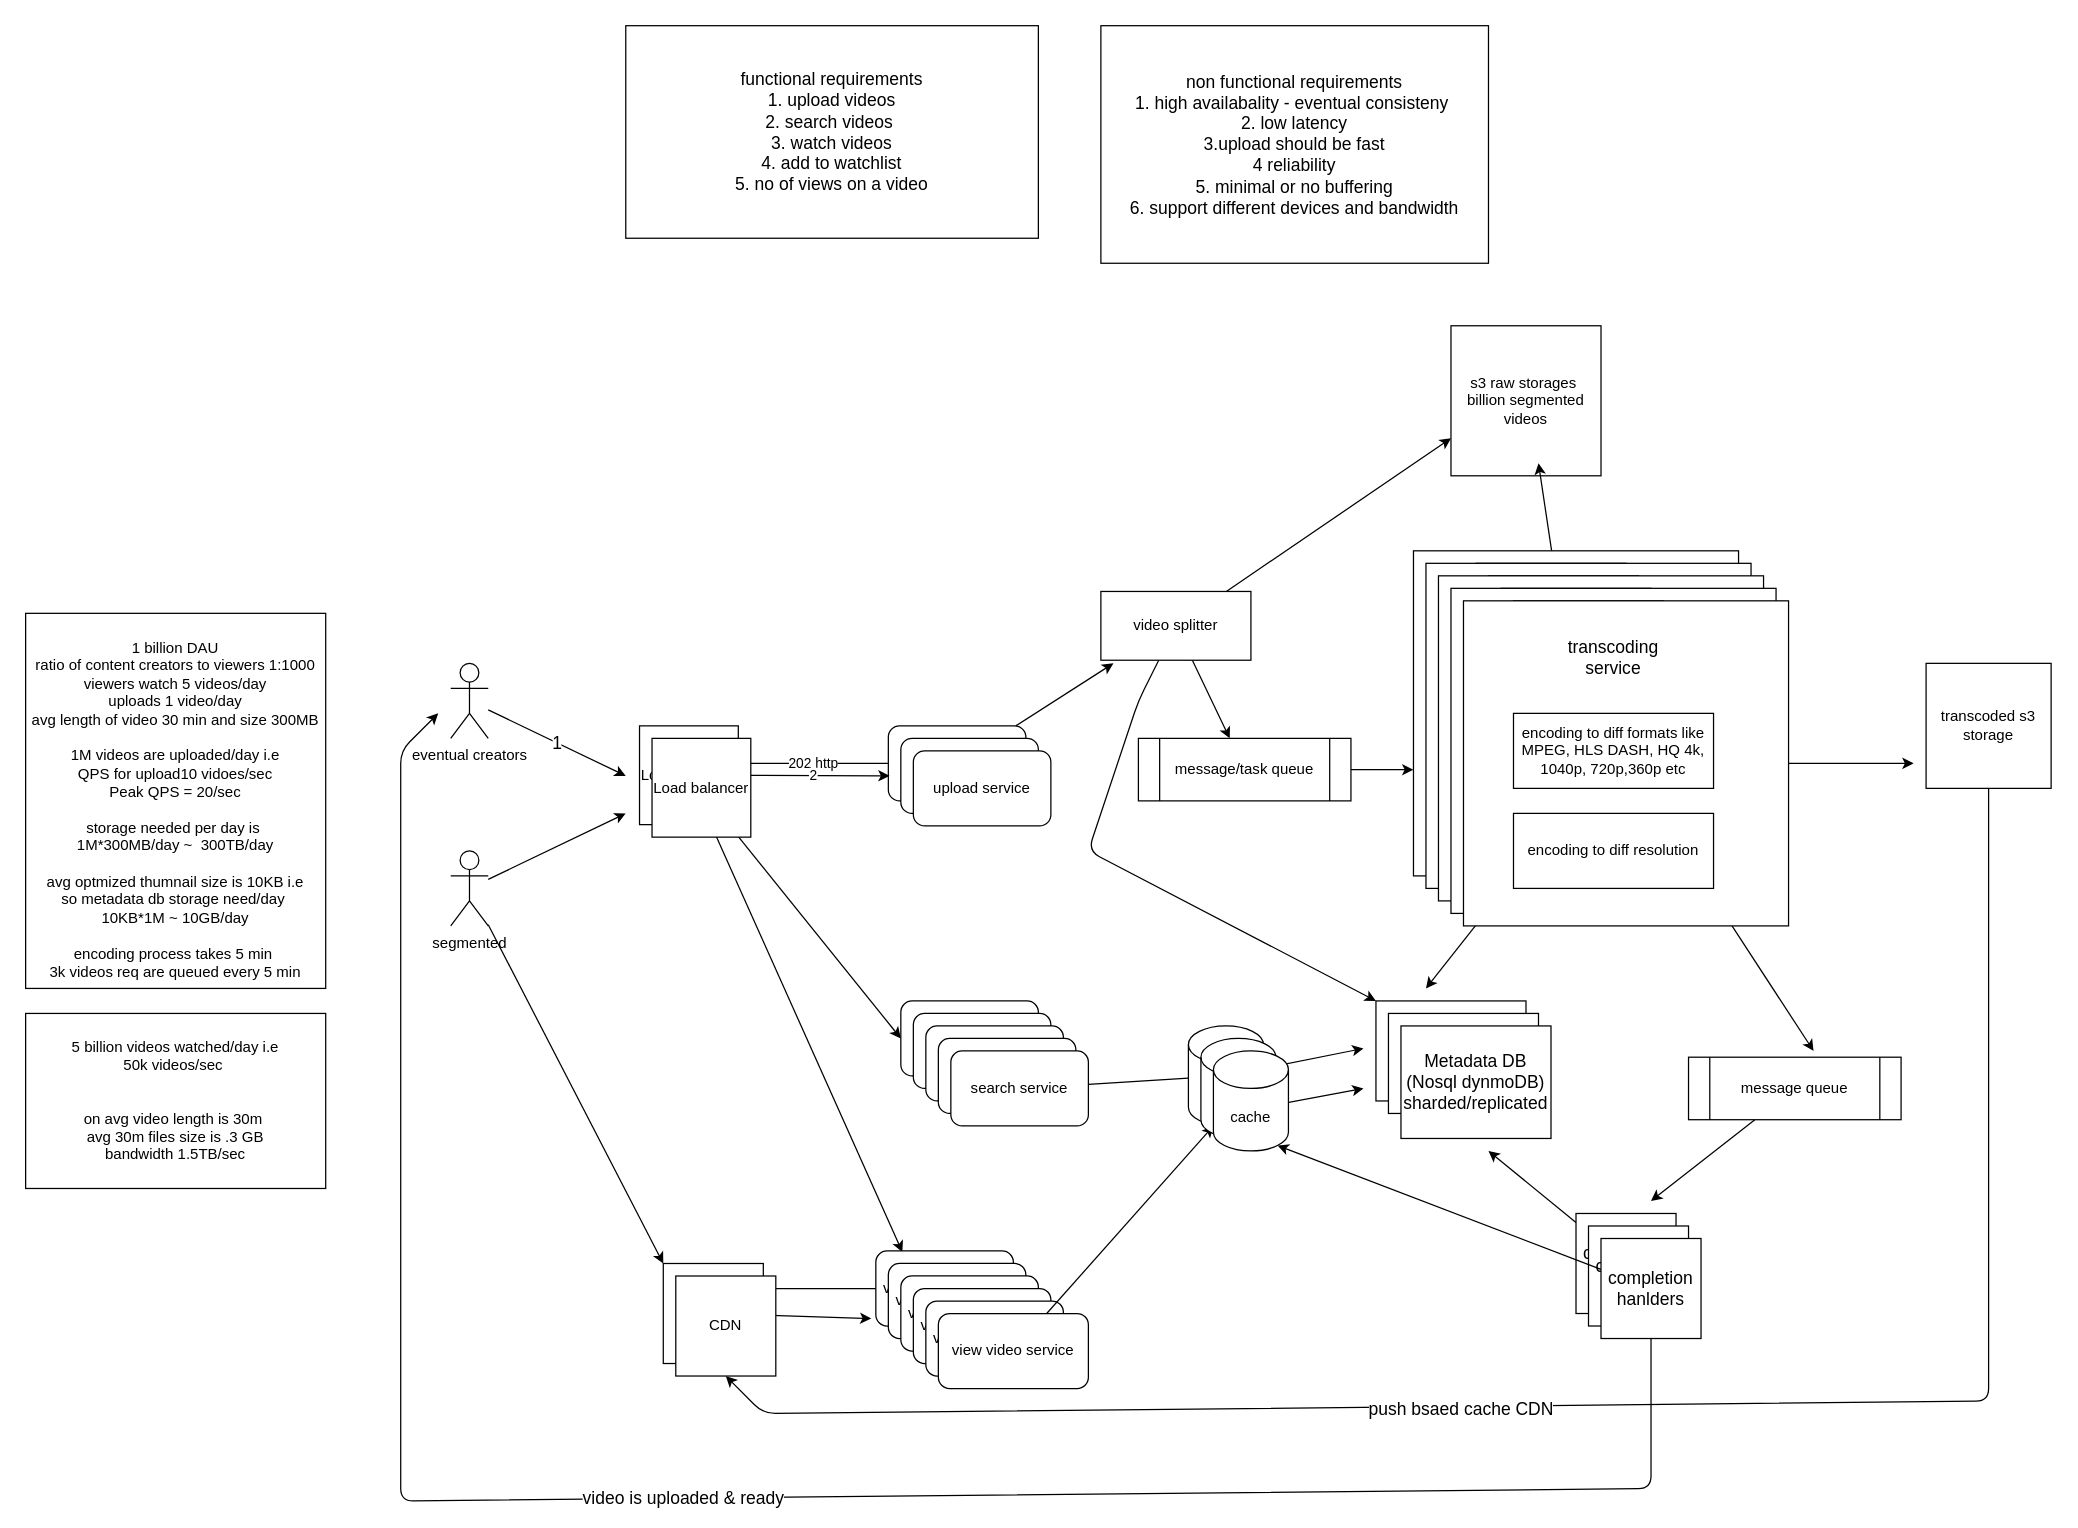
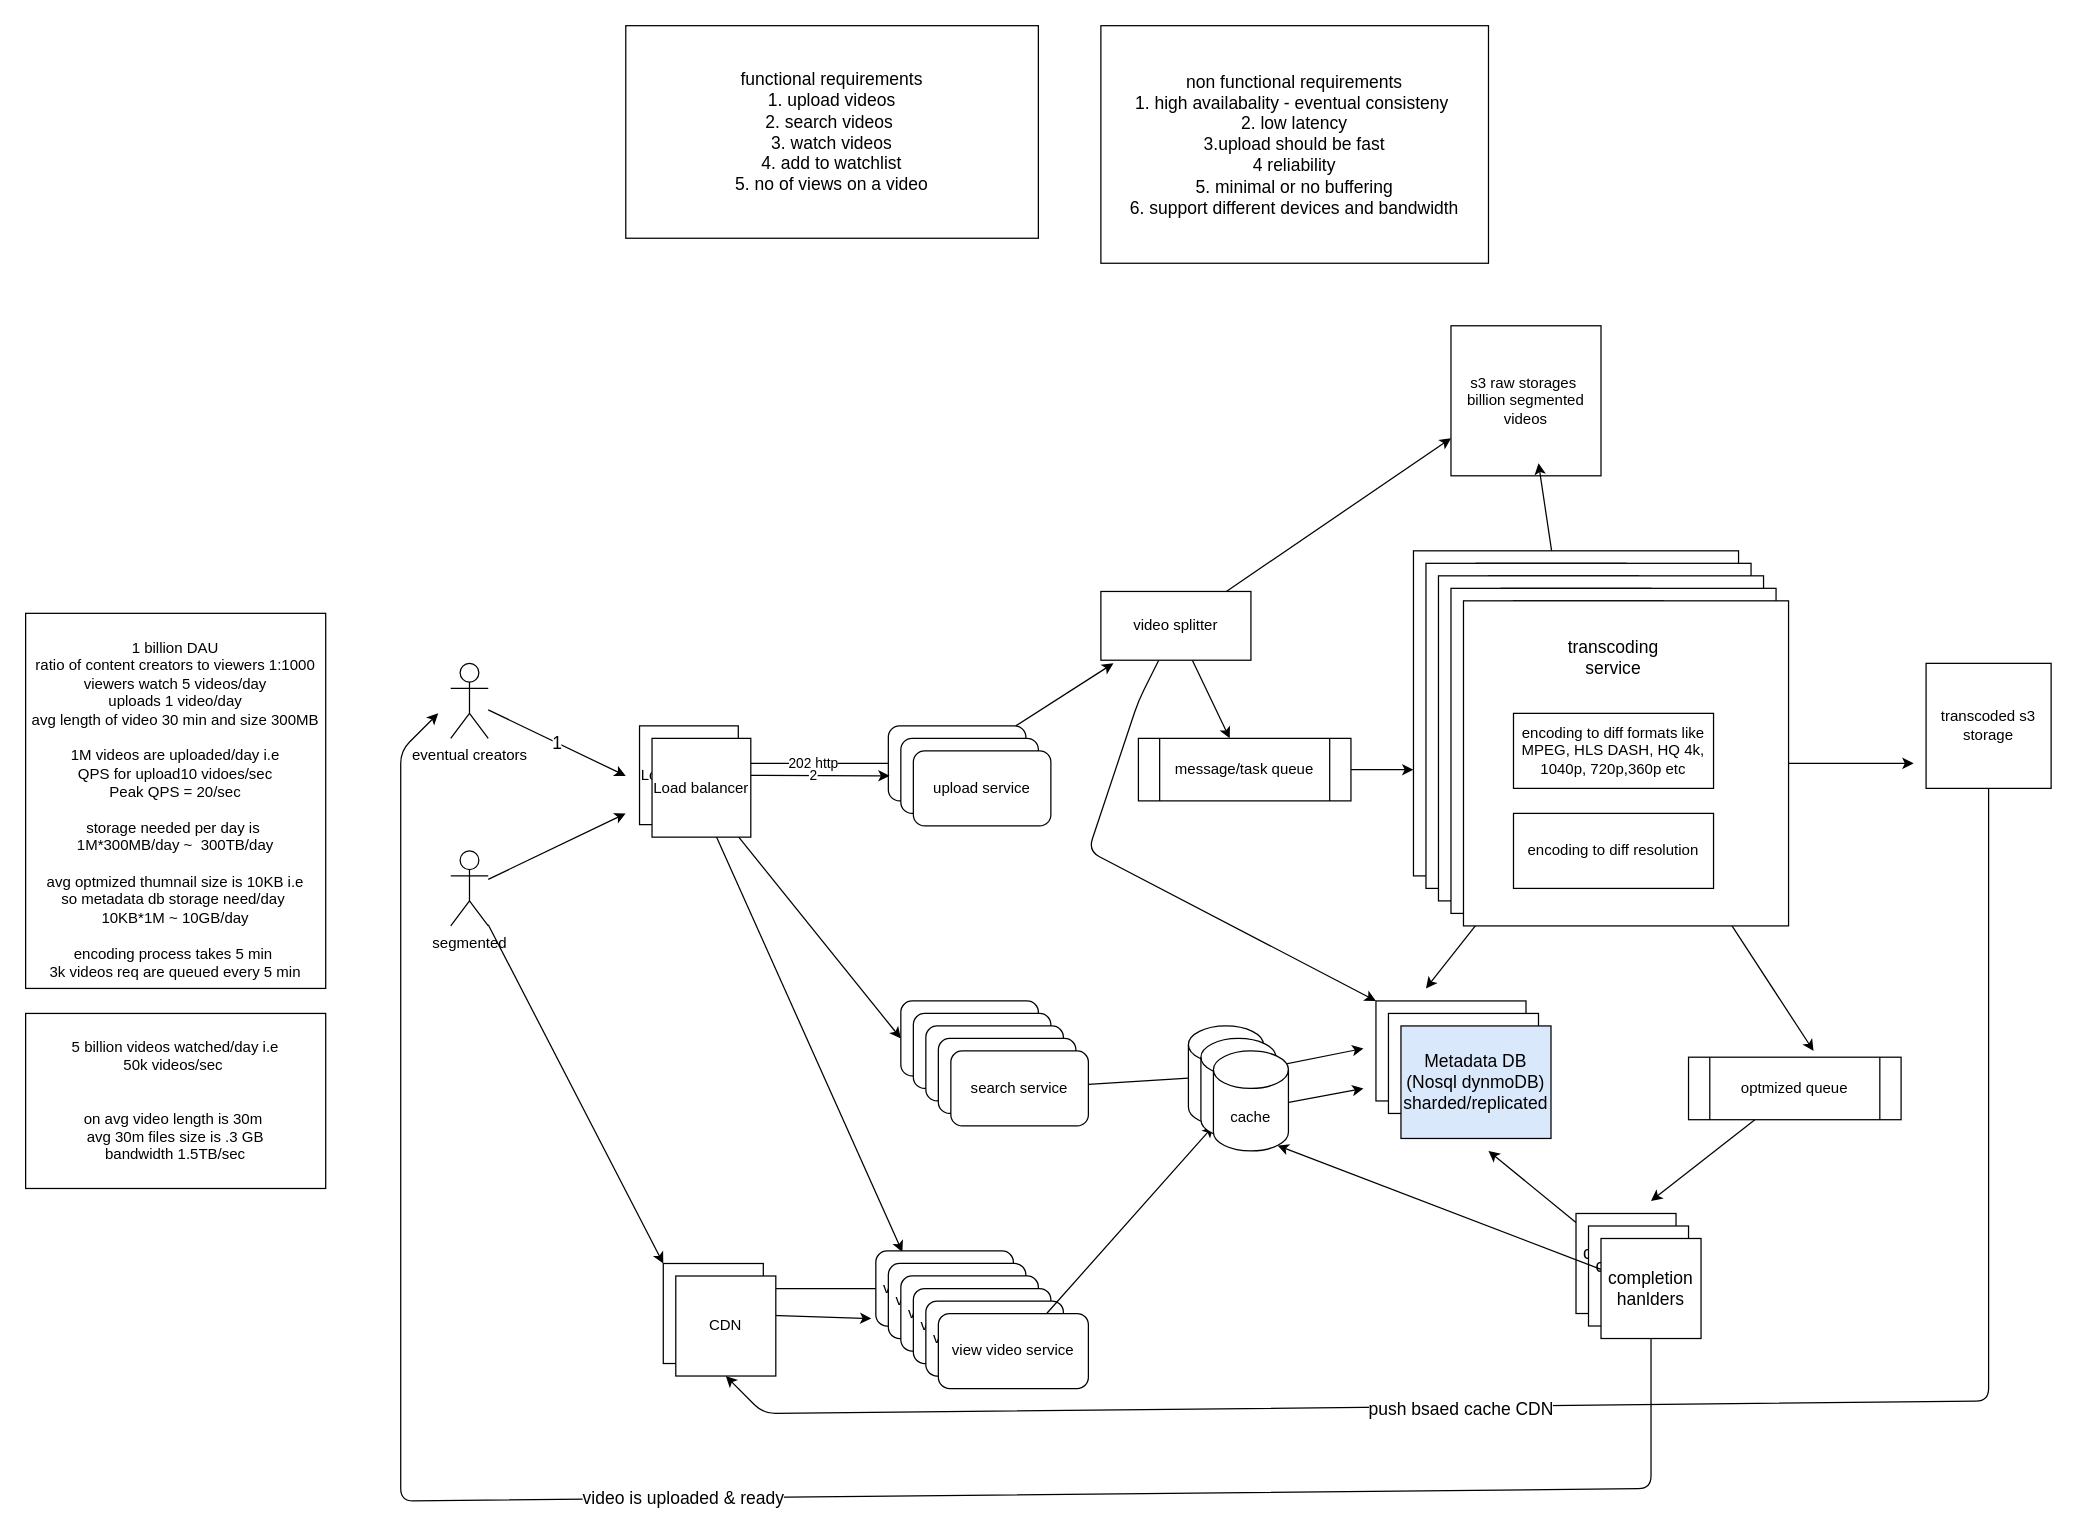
node "Metadata DB (Nosql dynmoDB) sharded/replicated": fillcolor #ffffff -> #dae8fc
node "message queue": label "message queue" -> "optmized queue"
